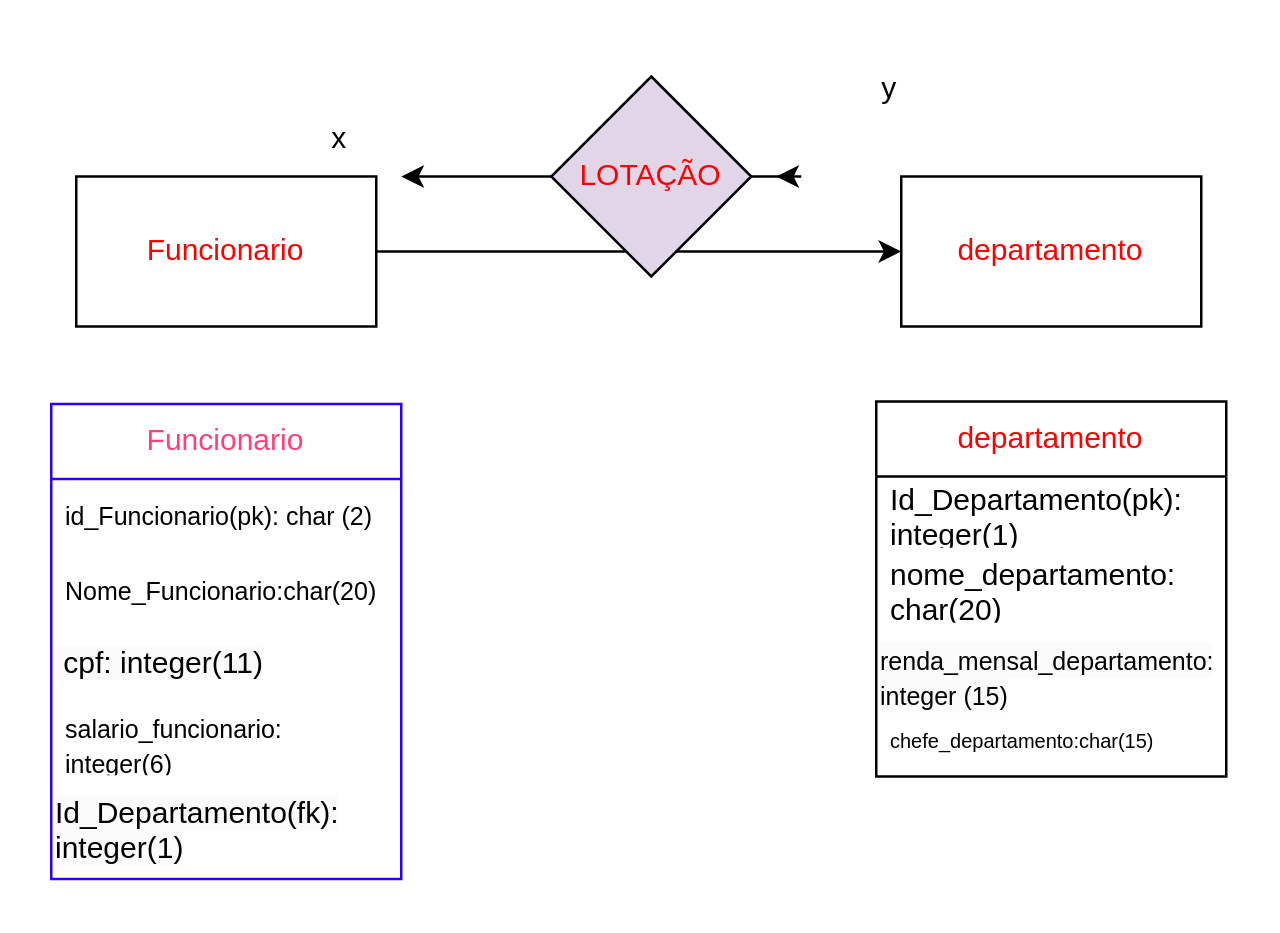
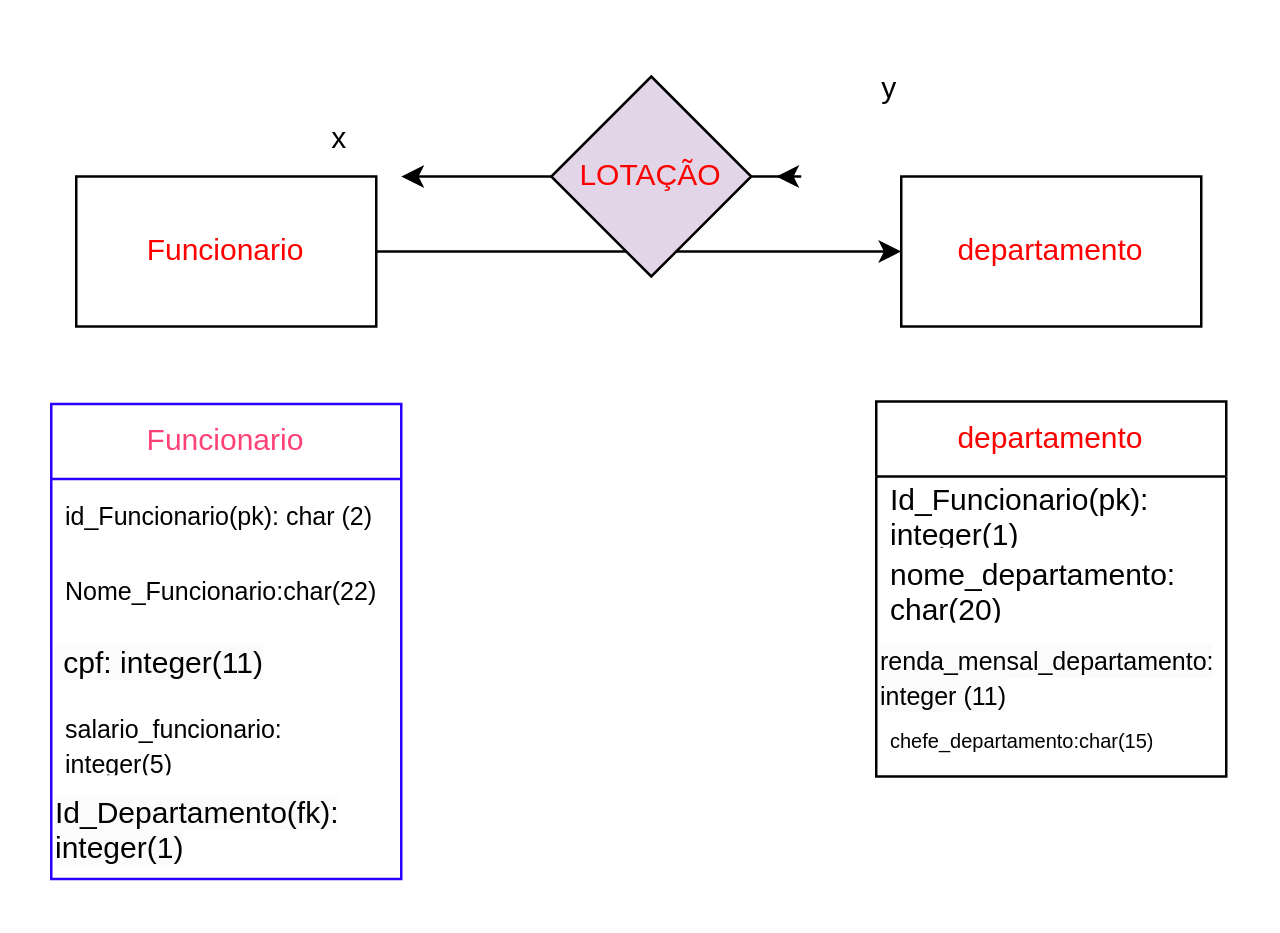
node "Id_Departamento(pk): integer(1)": label "Id_Departamento(pk): integer(1)" -> "Id_Funcionario(pk): integer(1)"
node "Nome_Funcionario:char(20)": label "Nome_Funcionario:char(20)" -> "Nome_Funcionario:char(22)"
node "renda_mensal_departamento: integer (15)": label "renda_mensal_departamento: integer (15)" -> "renda_mensal_departamento: integer (11)"
node "salario_funcionario: integer(6)": label "salario_funcionario: integer(6)" -> "salario_funcionario: integer(5)"
